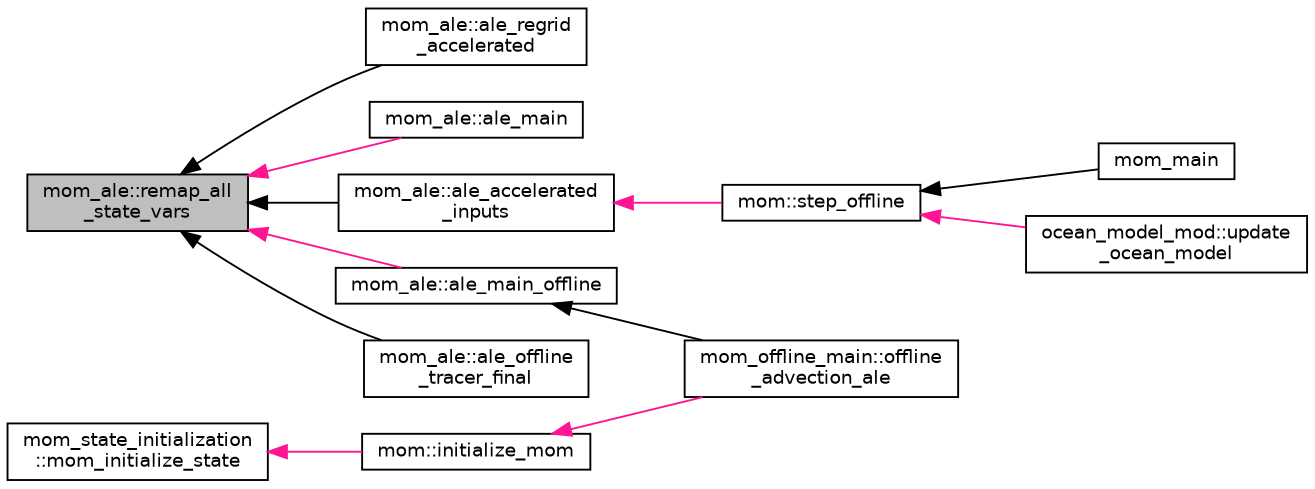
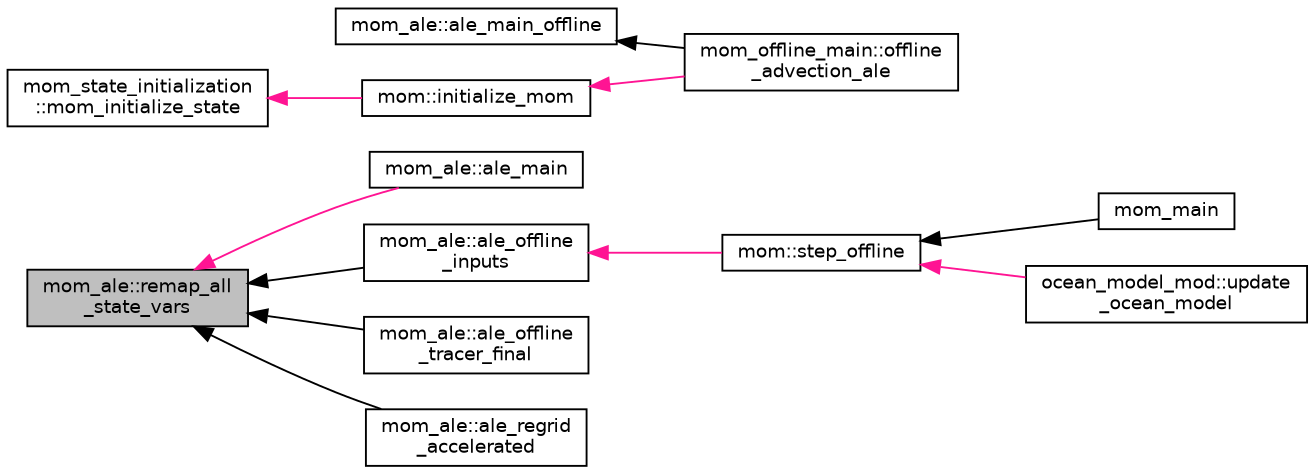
node "mom_ale::ale_accelerated _inputs": label "mom_ale::ale_accelerated _inputs" -> "mom_ale::ale_offline _inputs"
edge "mom_ale::ale_main_offline" -> "mom_ale::remap_all _state_vars": removed
